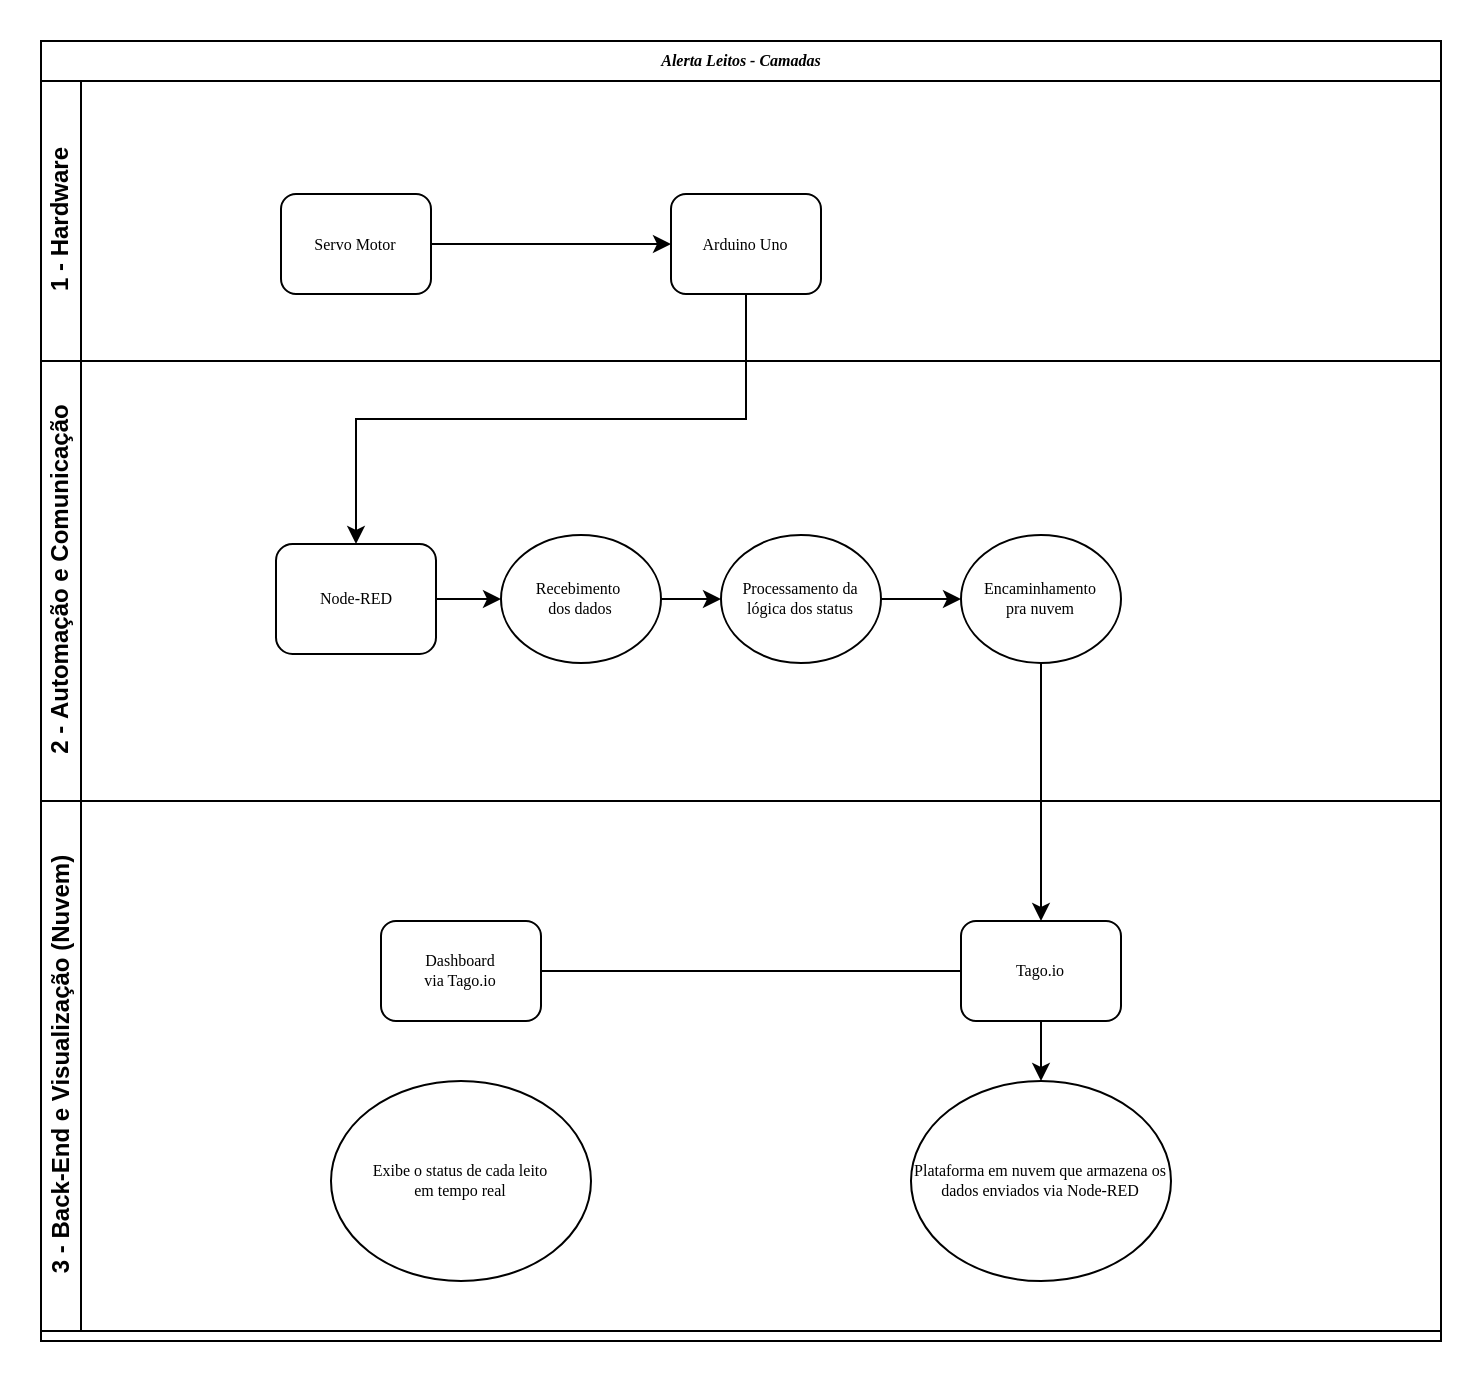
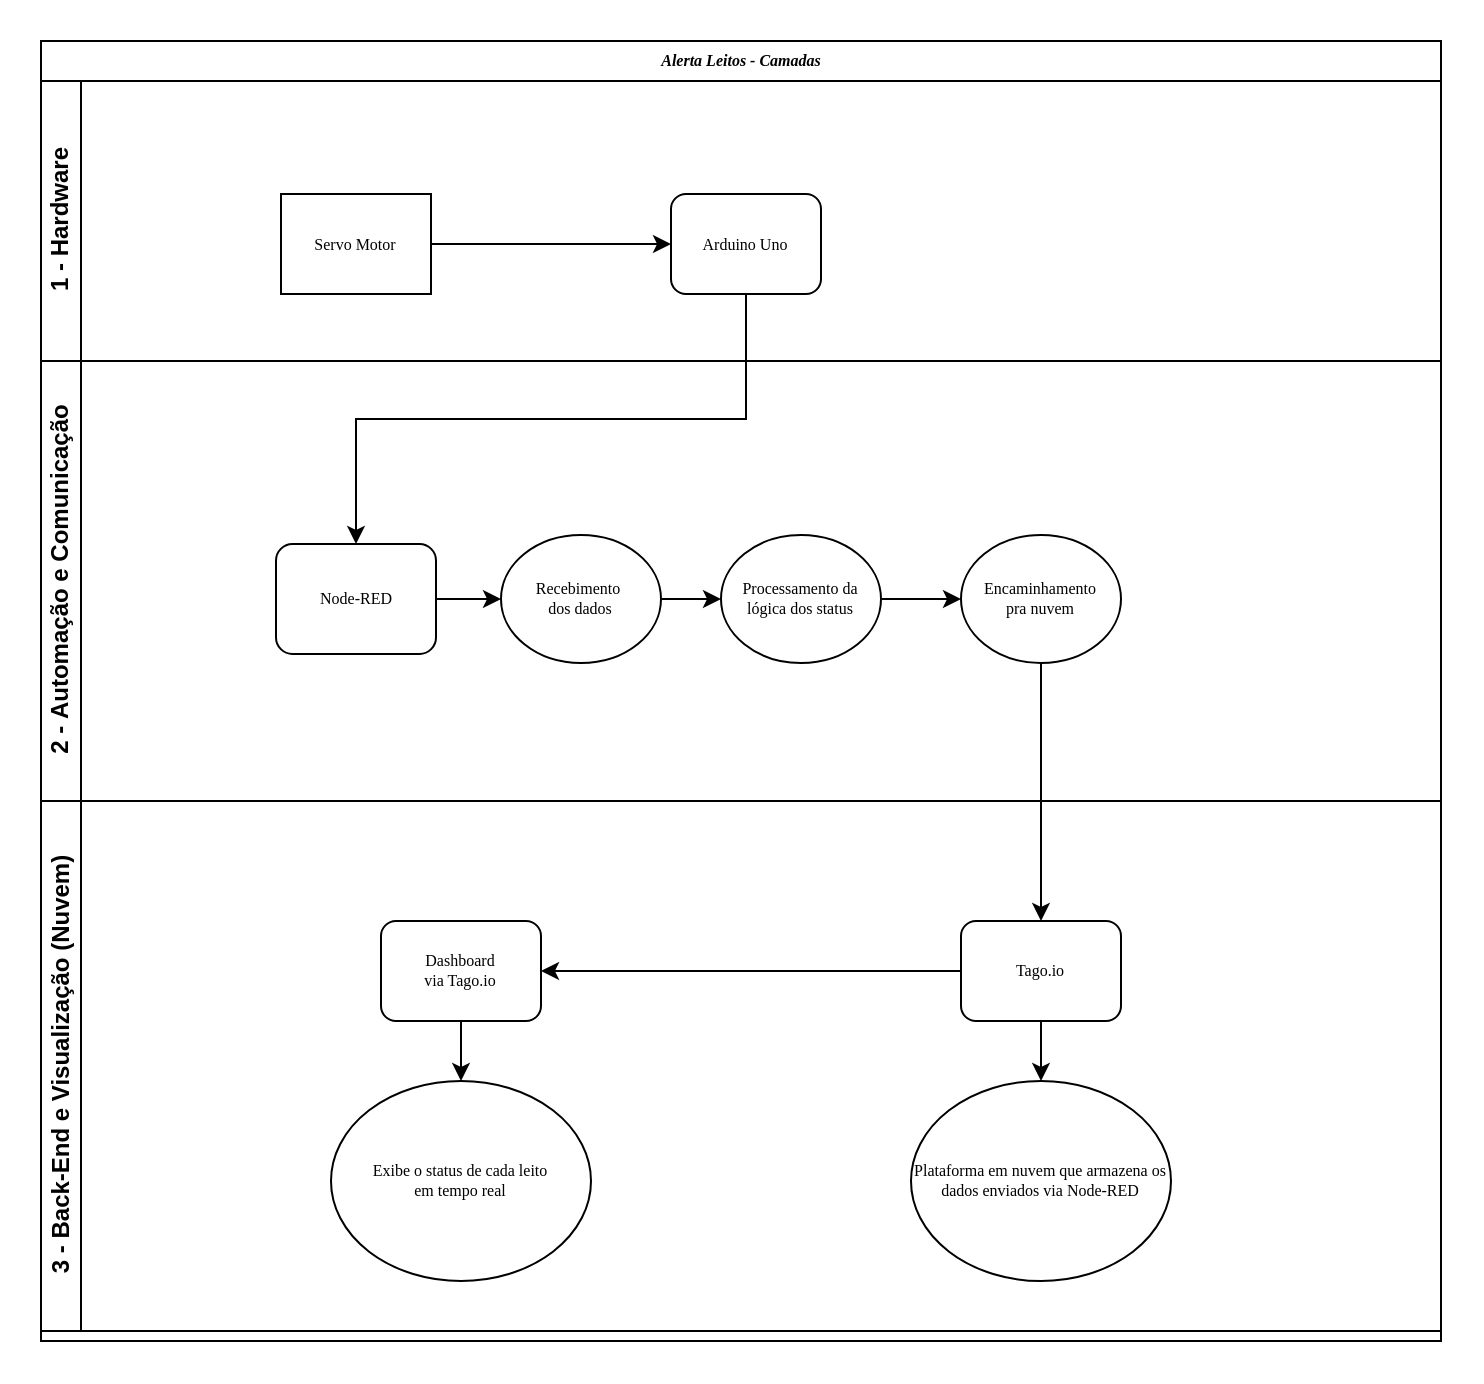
node "Servo Motor": shape rounded rectangle -> rectangle
edge "Dashboard via Tago.io" -- "Tago.io": arrowhead none -> classic
edge "Dashboard via Tago.io" -> "Exibe o status de cada leito em tempo real": added
